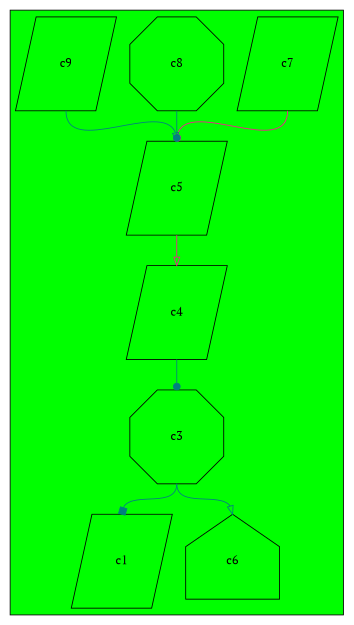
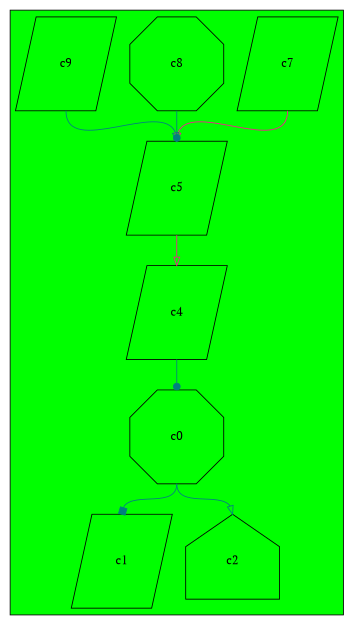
edge "c7" -> "c5": arrowhead dot -> onormal
node "c3": label "c3" -> "c0"
node "c6": label "c6" -> "c2"
